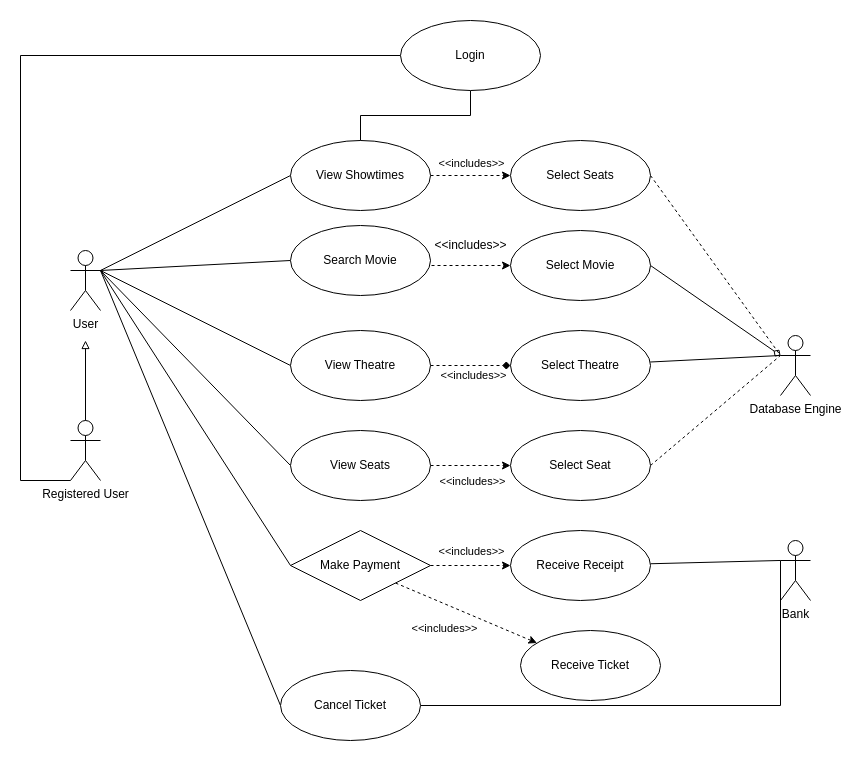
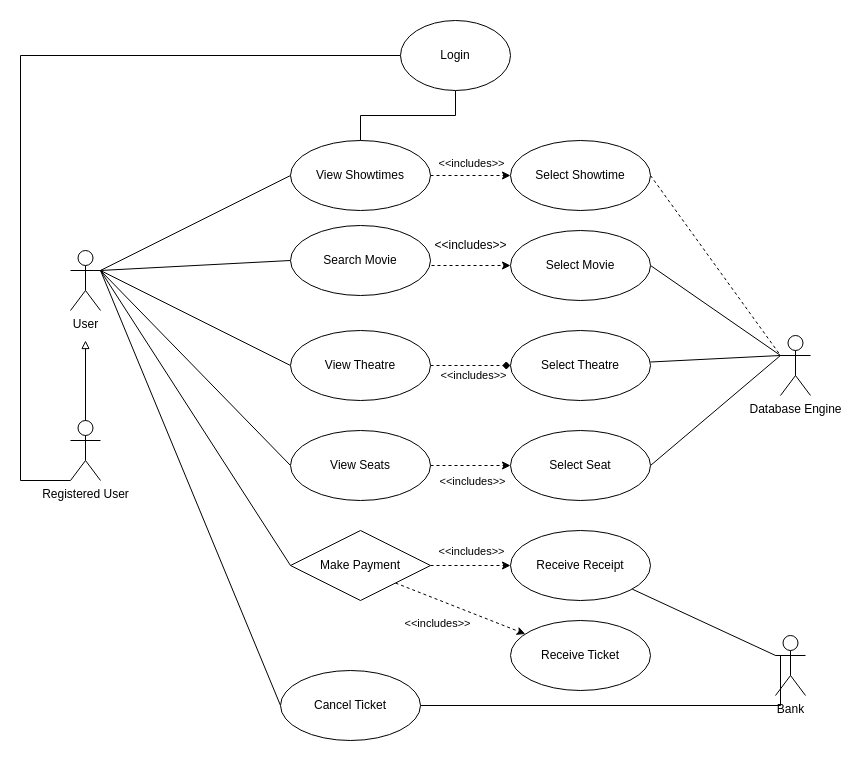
node "Login": size 140x70 -> 110x70
node "Select Seats": label "Select Seats" -> "Select Showtime"
edge "Select Movie" -> "Database Engine": arrowhead diamond -> none
edge "Database Engine" -- "Select Seat": style dashed -> solid
node "Bank": moved (796, 571) -> (791, 666)
node "Receive Ticket": moved (591, 666) -> (581, 656)
